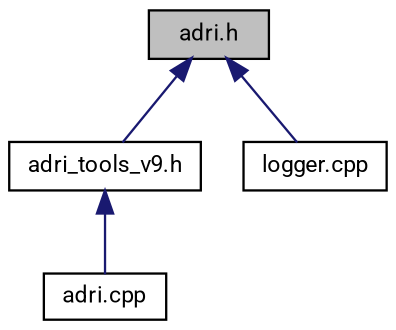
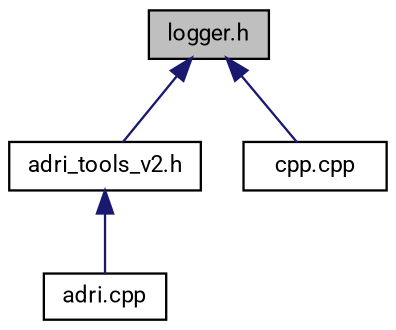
node "adri.h": label "adri.h" -> "logger.h"
node "adri_tools_v9.h": label "adri_tools_v9.h" -> "adri_tools_v2.h"
node "logger.cpp": label "logger.cpp" -> "cpp.cpp"
